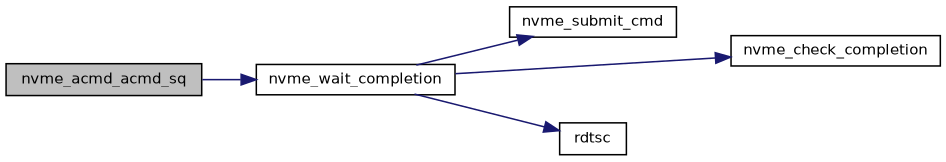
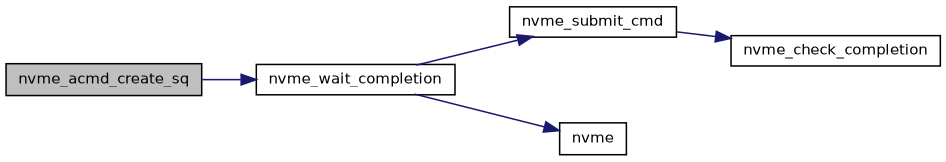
edge "nvme_wait_completion" -> "nvme_check_completion": now "nvme_submit_cmd" -> "nvme_check_completion"
node "nvme_acmd_acmd_sq": label "nvme_acmd_acmd_sq" -> "nvme_acmd_create_sq"
node "rdtsc": label "rdtsc" -> "nvme"
